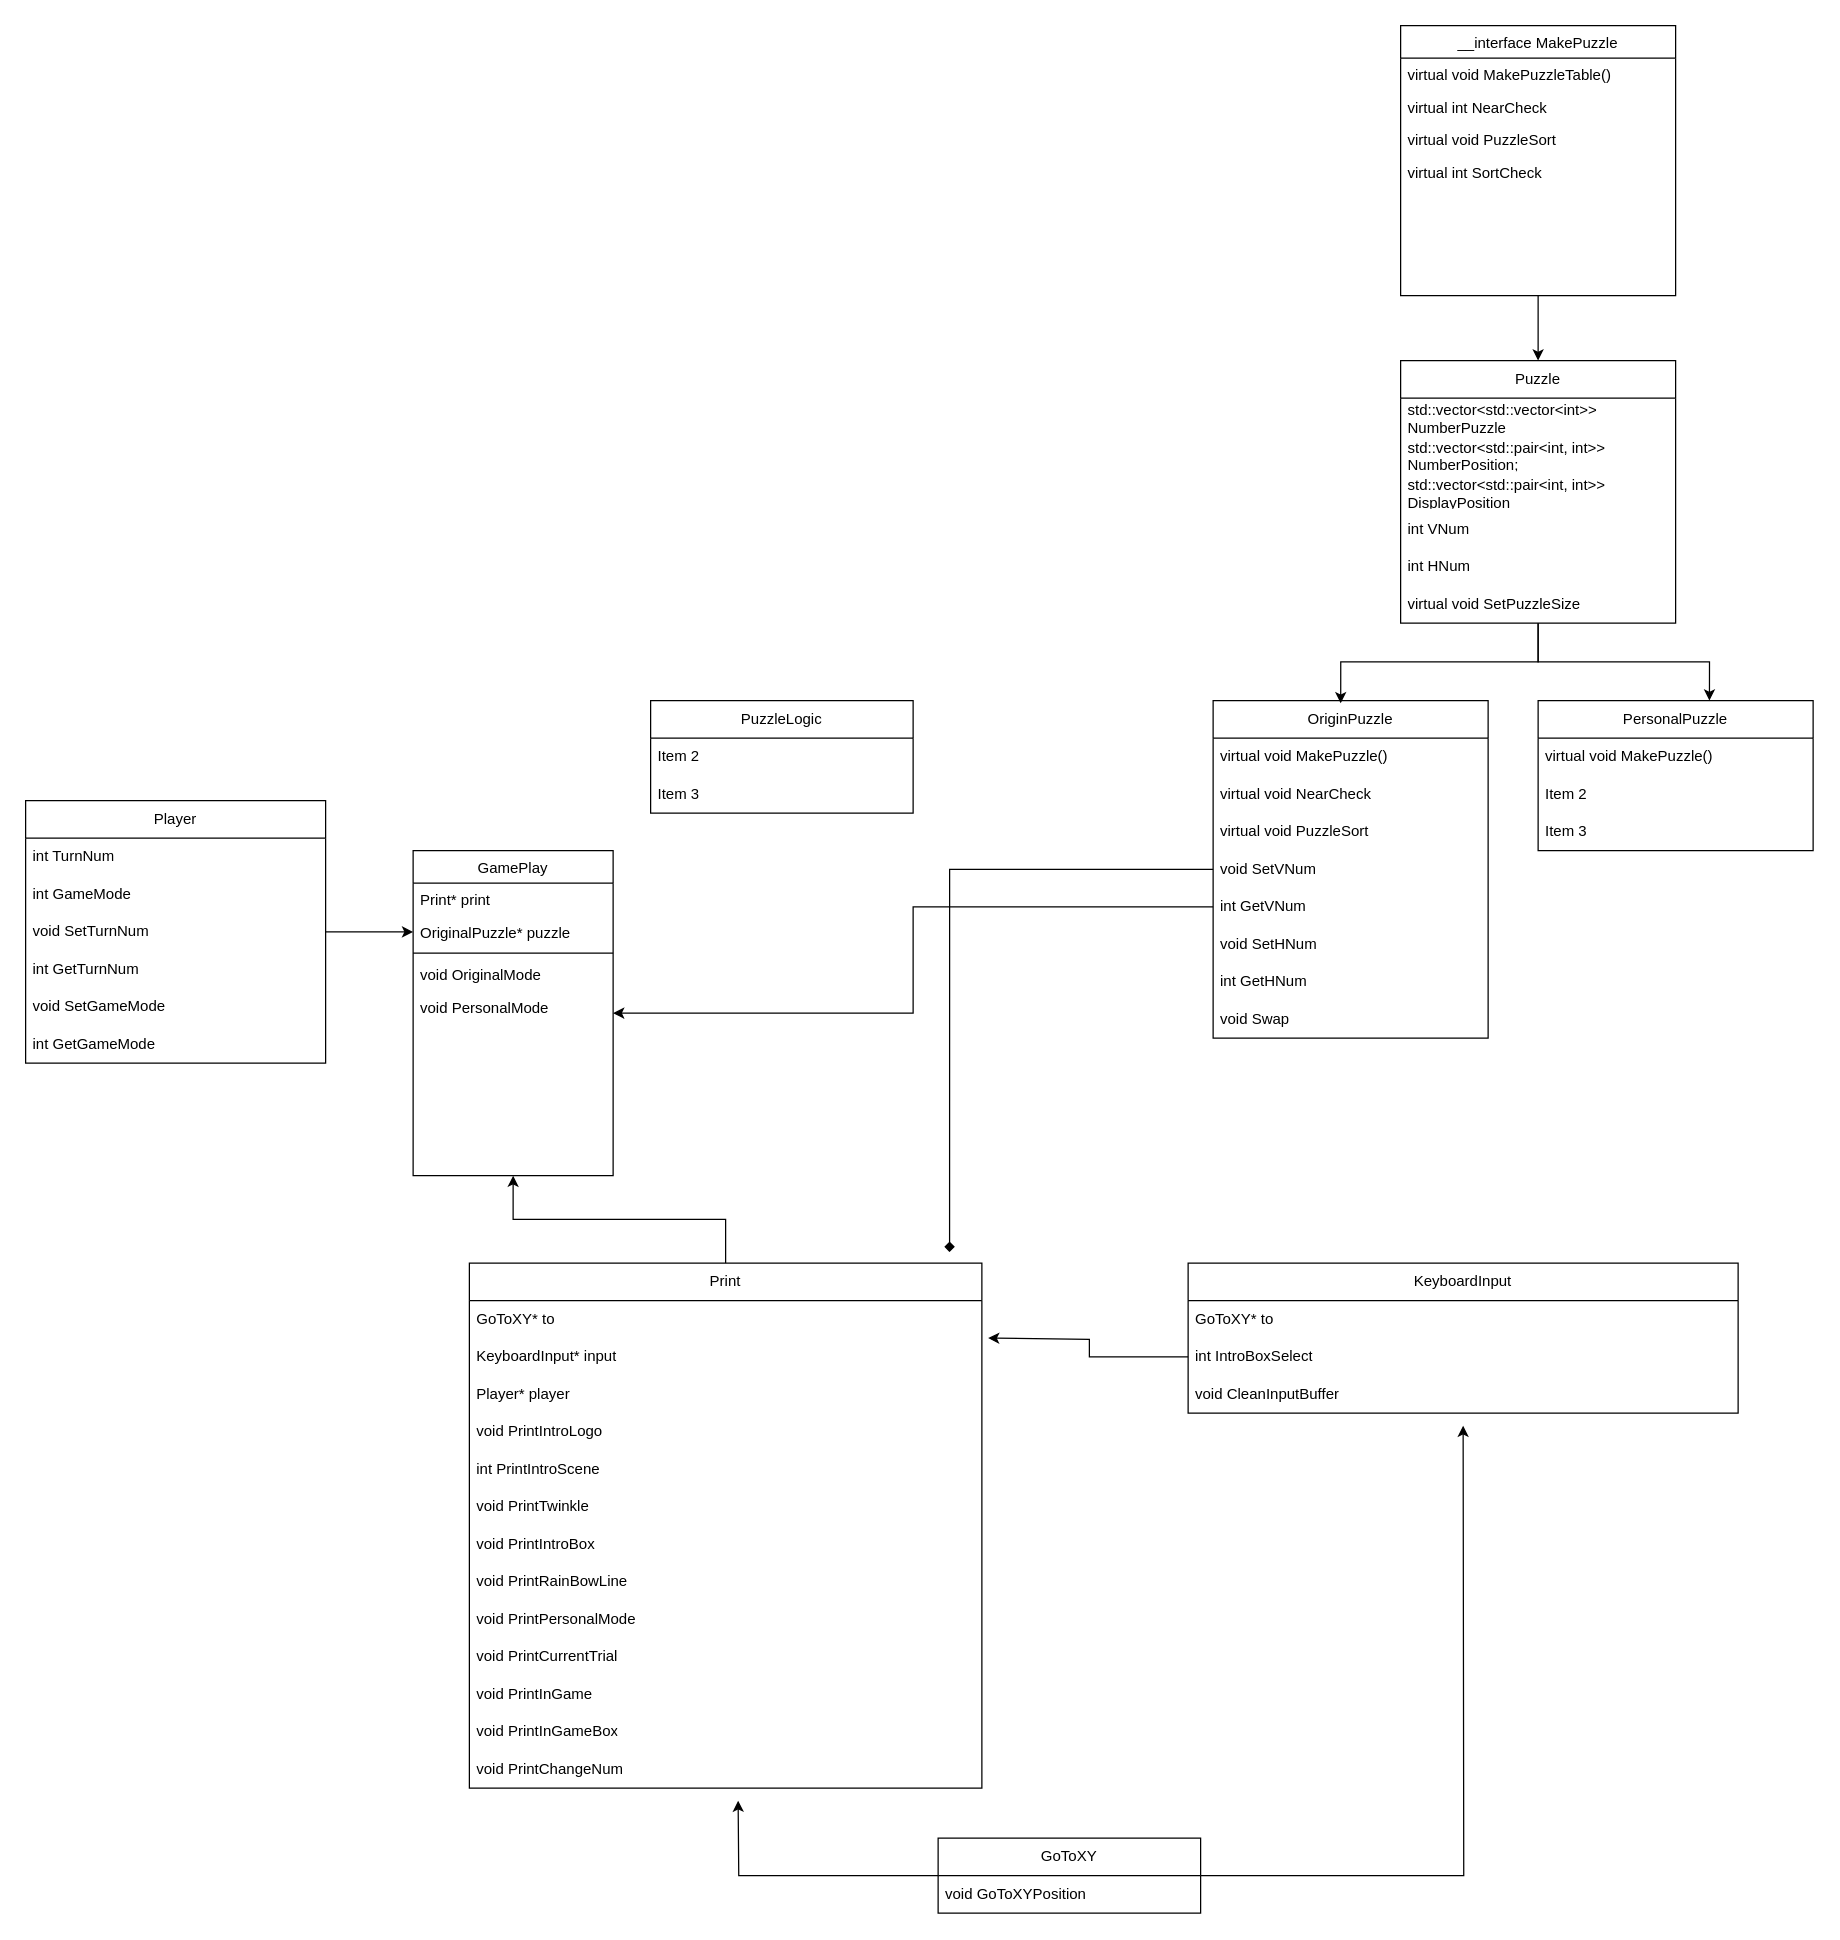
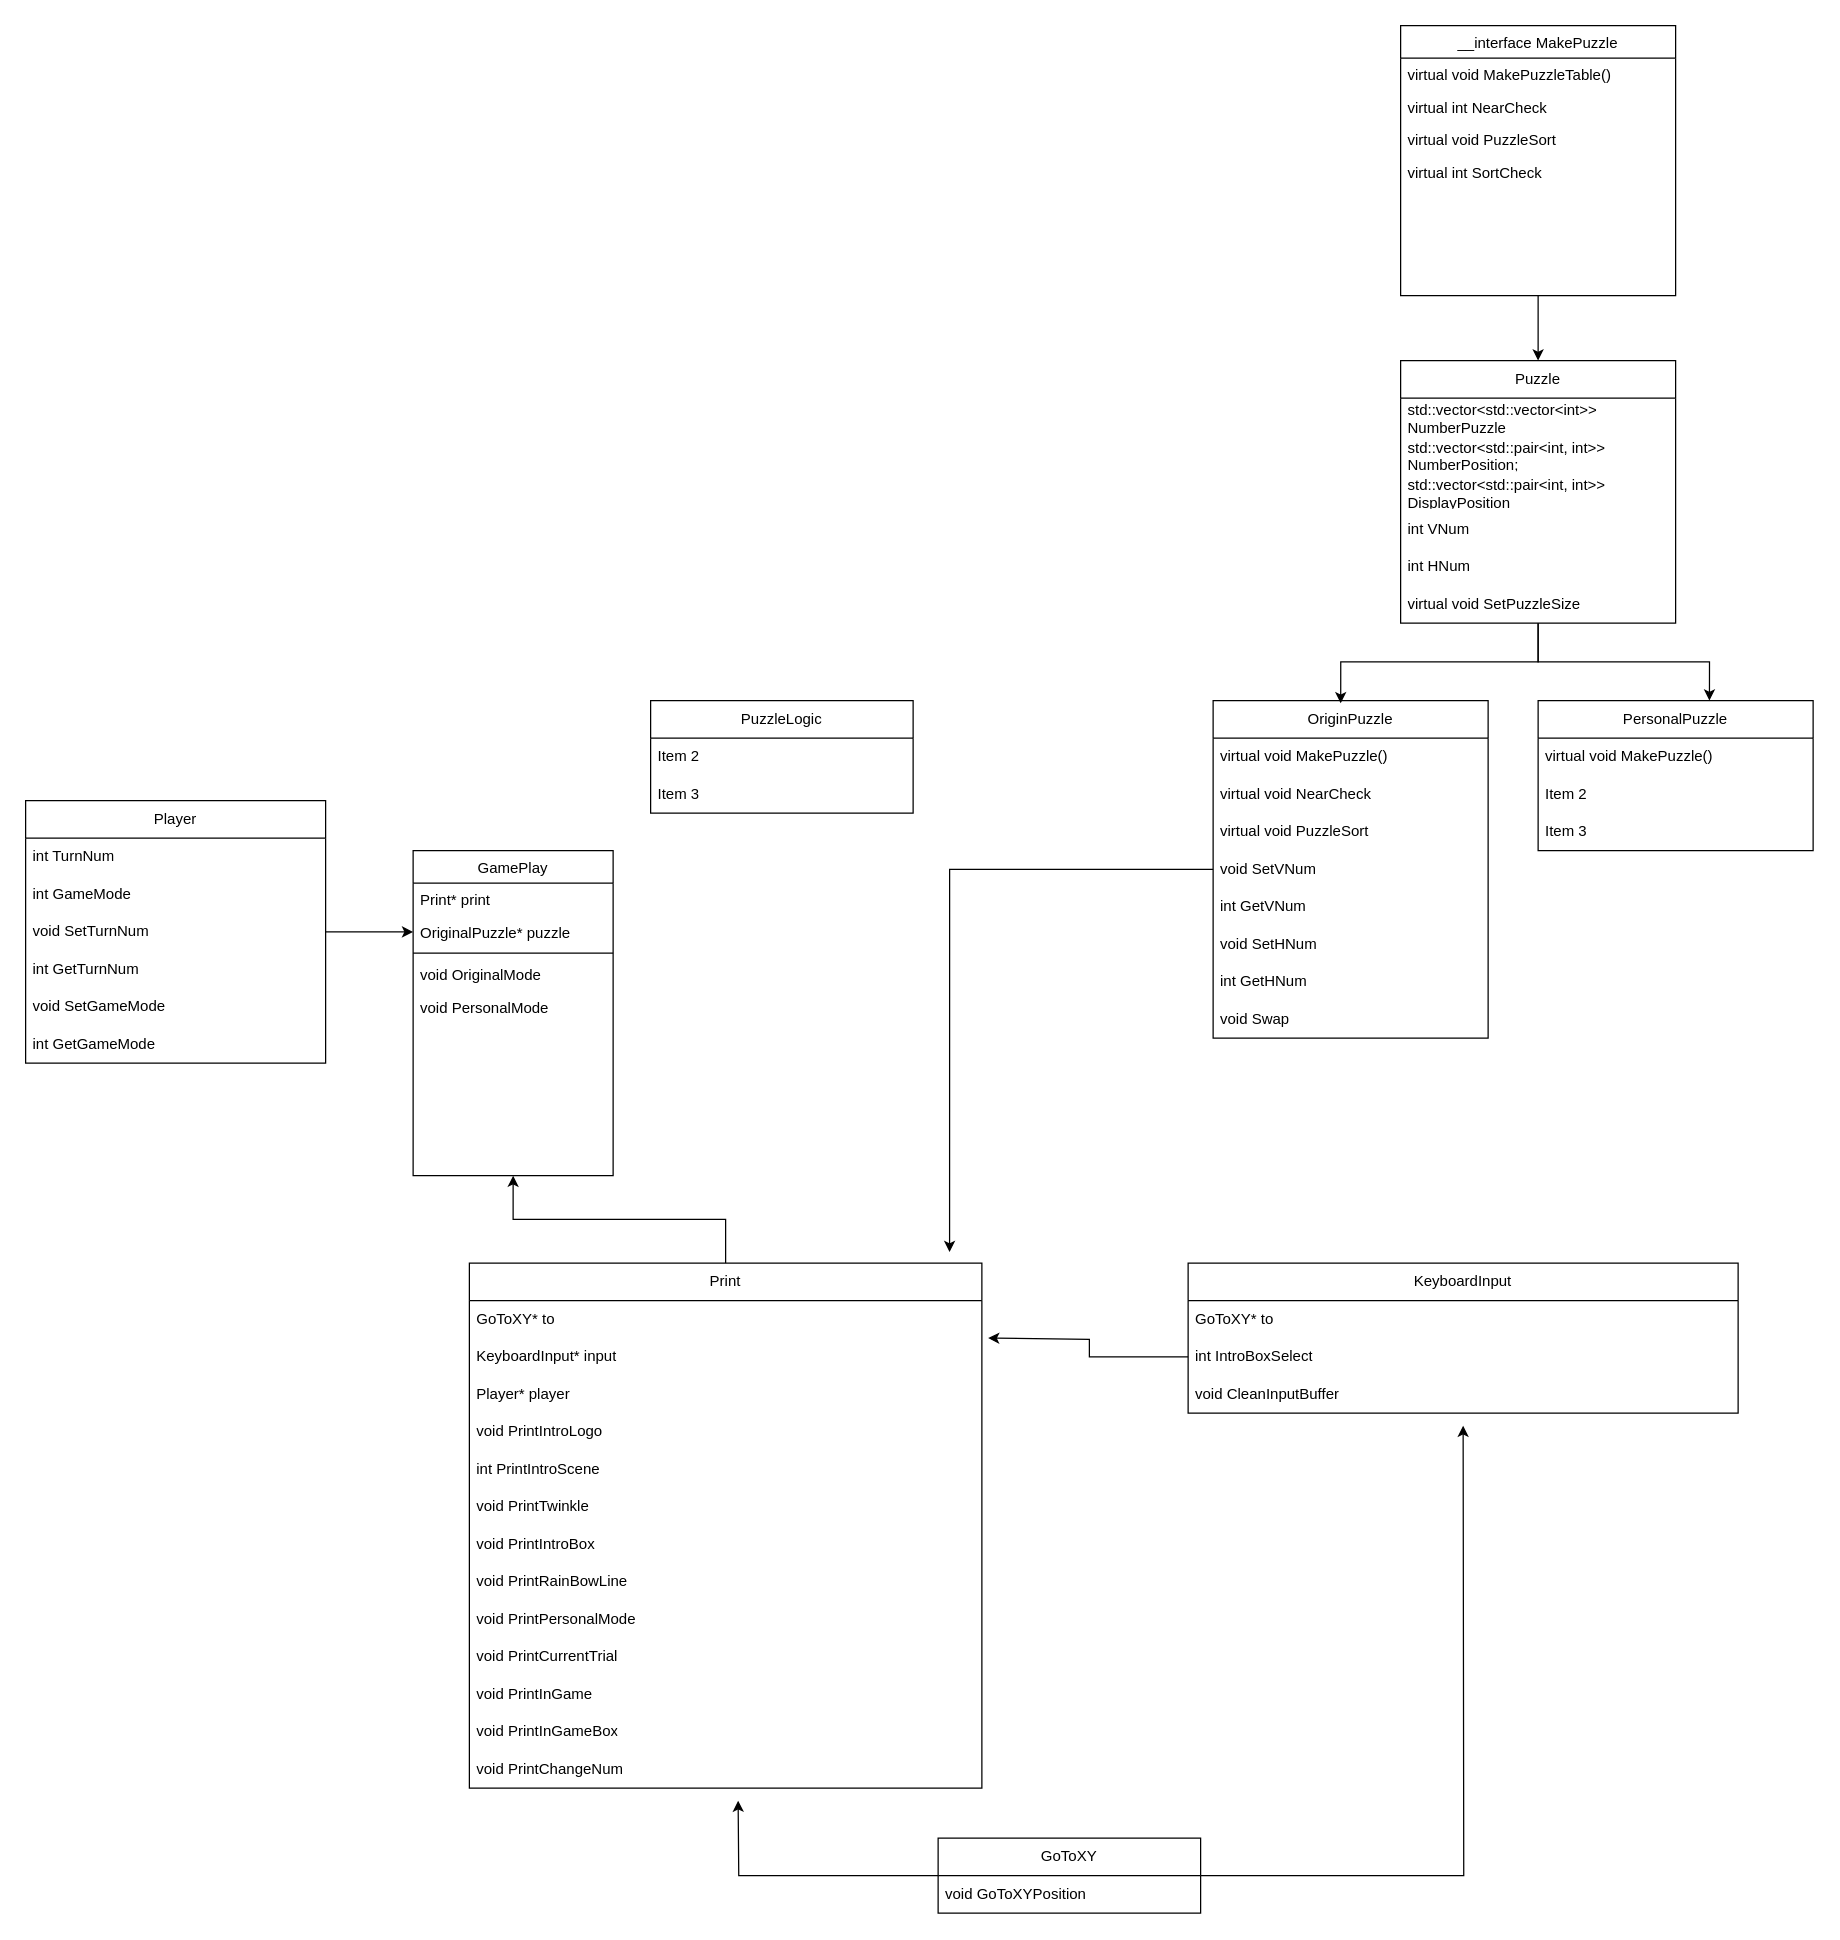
edge "int GetVNum" -> "GamePlay": removed
edge "OriginPuzzle" -> "Print": arrowhead diamond -> classic
